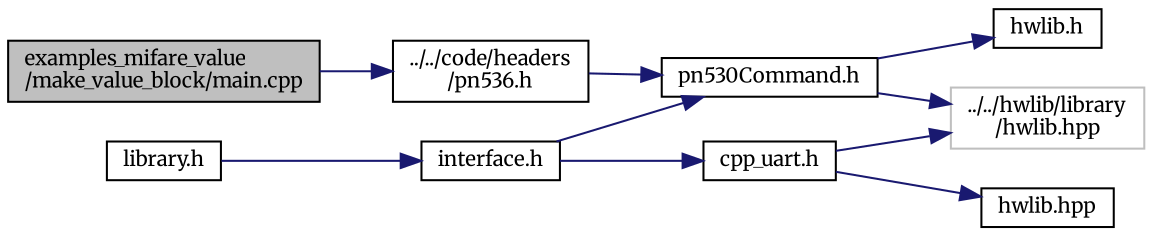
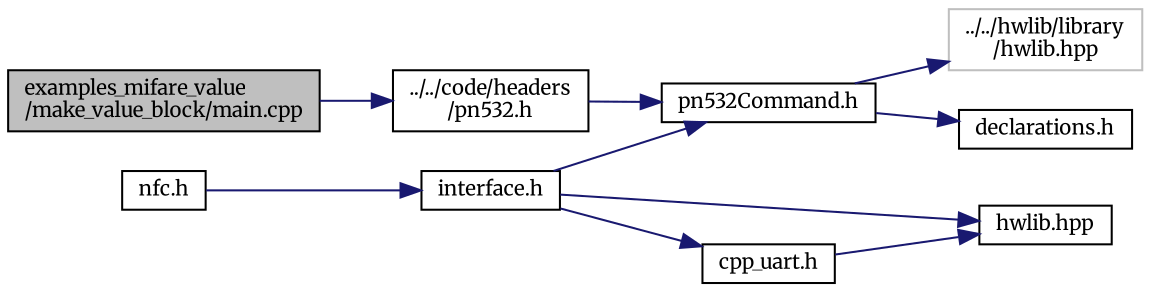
node "hwlib.h": label "hwlib.h" -> "declarations.h"
node "../../code/headers /pn536.h": label "../../code/headers /pn536.h" -> "../../code/headers /pn532.h"
node "pn530Command.h": label "pn530Command.h" -> "pn532Command.h"
edge "cpp_uart.h" -> "../../hwlib/library /hwlib.hpp": removed
node "library.h": label "library.h" -> "nfc.h"
edge "interface.h" -> "hwlib.hpp": added
